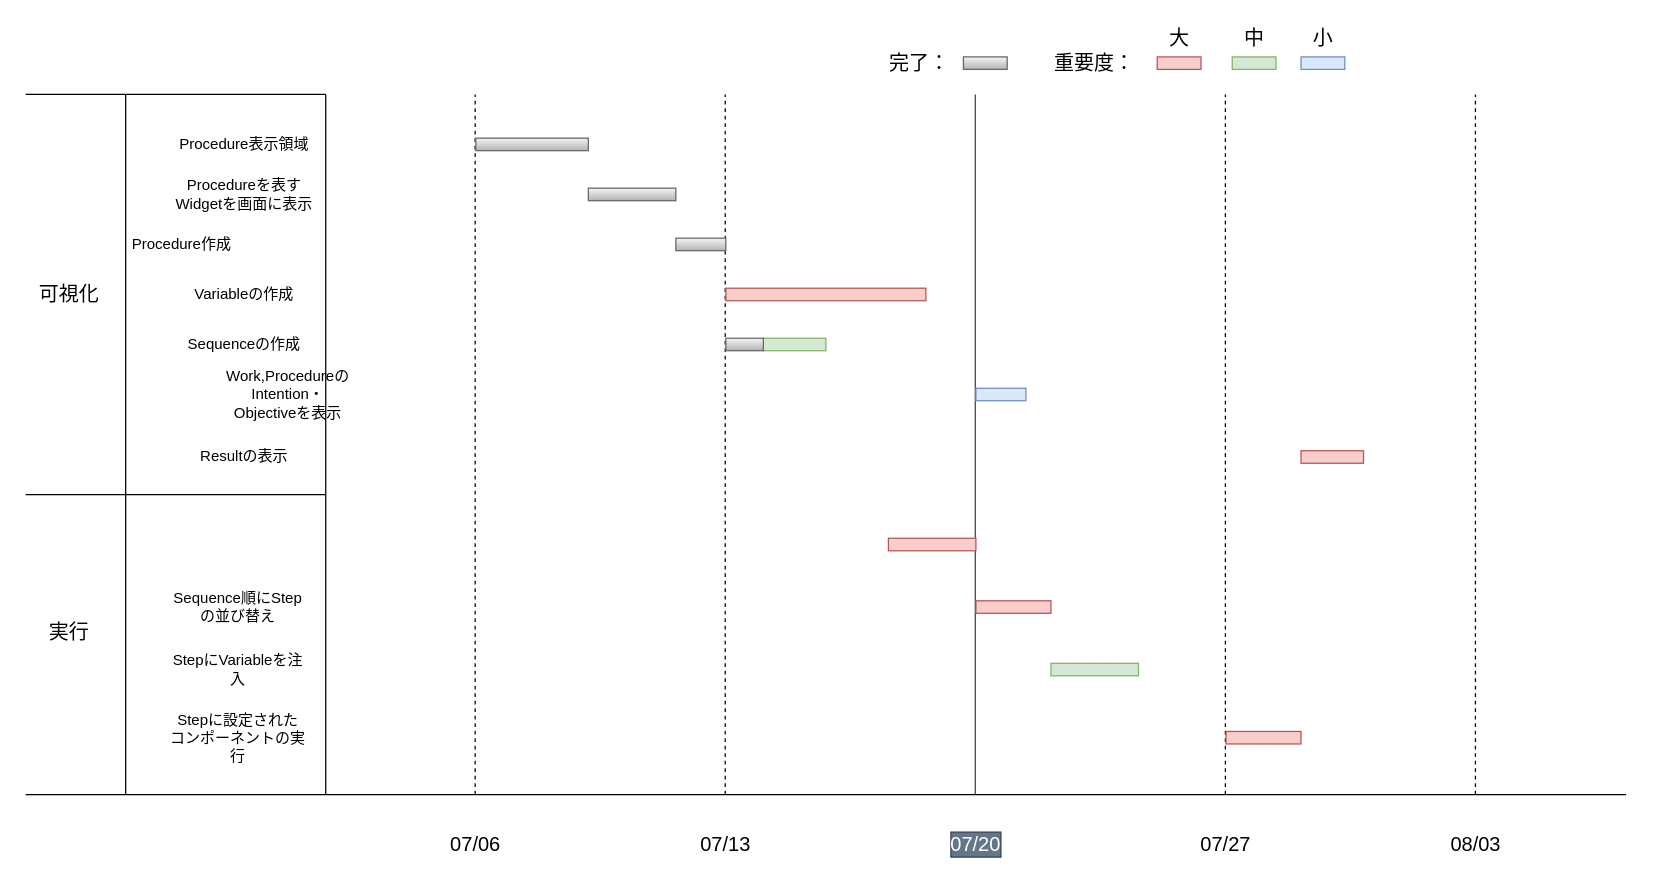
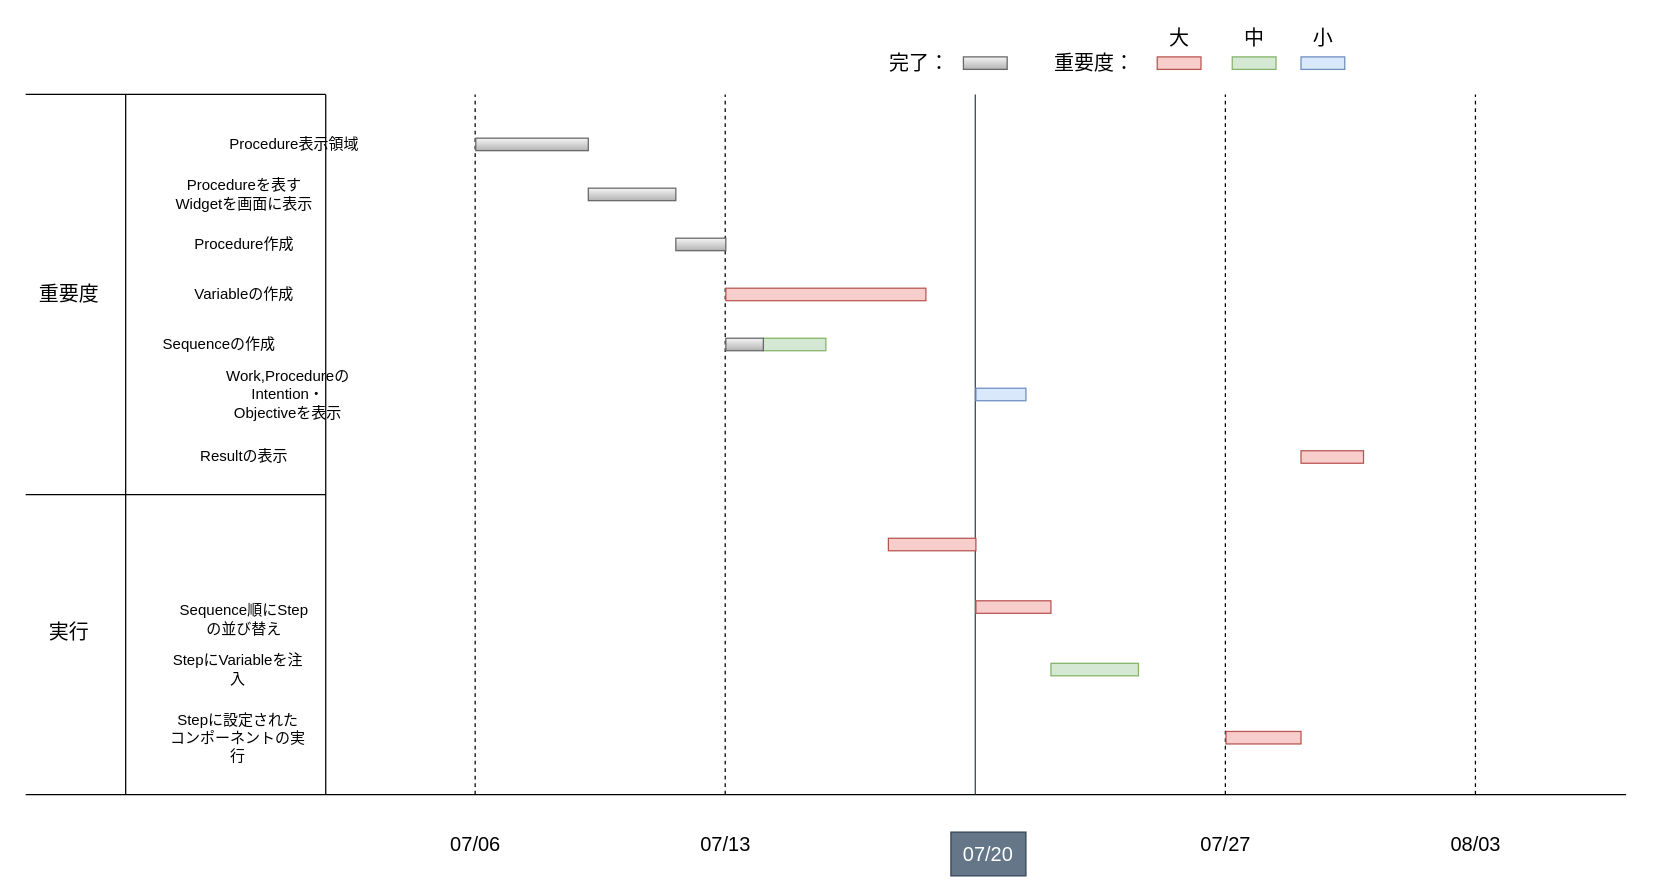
node "Procedure表示領域": moved (244, 144) -> (294, 144)
node "Procedure作成": moved (182, 244) -> (244, 244)
node "可視化": label "可視化" -> "重要度"
node "Sequenceの作成": moved (244, 344) -> (219, 344)
node "Sequence順にStepの並び替え": moved (238, 607) -> (244, 619)
node "07/20": size 50x25 -> 75x44
